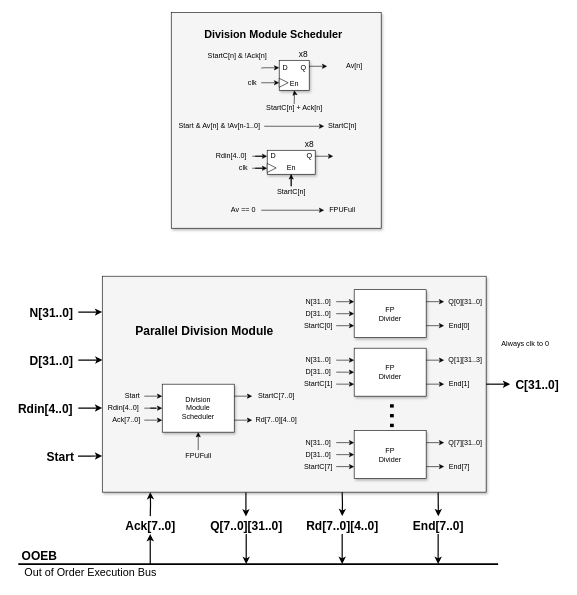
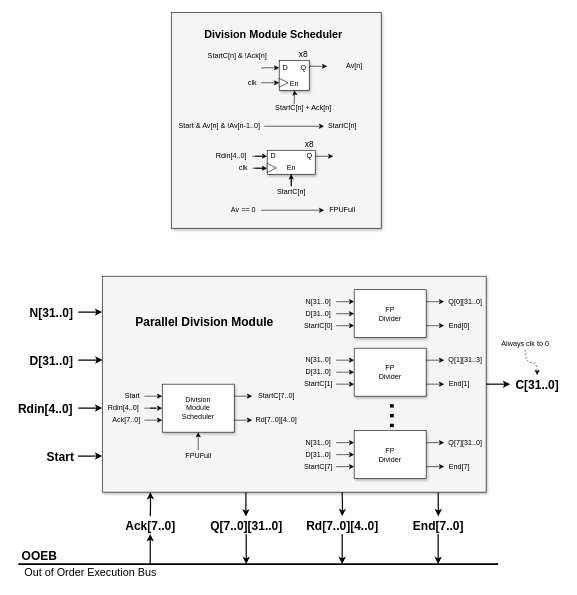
node "StartC[n] + Ack[n]": moved (294, 108) -> (303, 108)
node "Parallel Division Module": moved (204, 330) -> (204, 321)
edge "Always clk to 0" -> "C[31..0]": added
